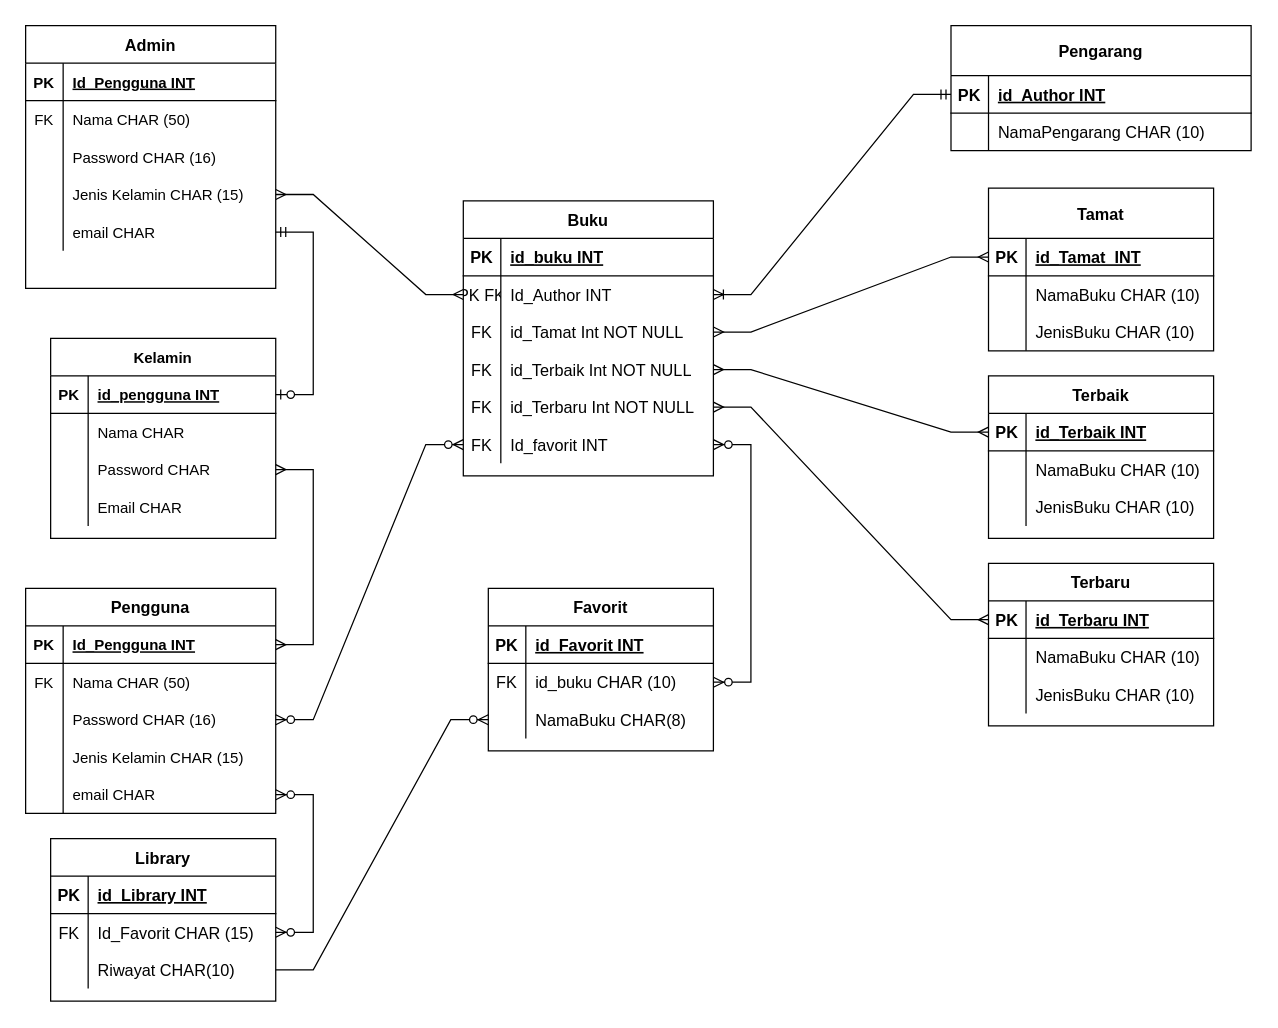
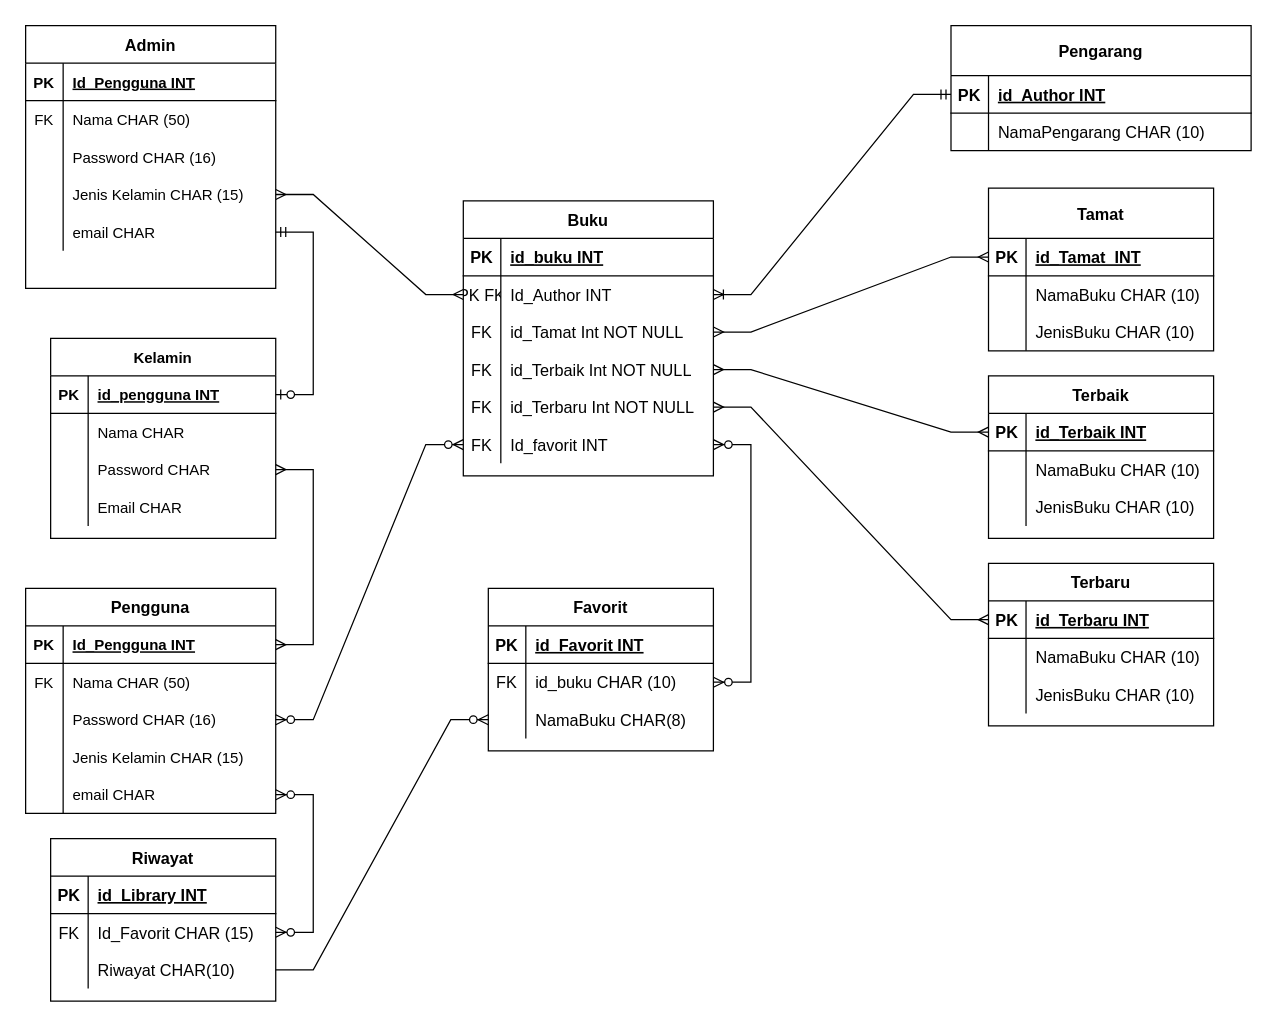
node "Library": label "Library" -> "Riwayat"
